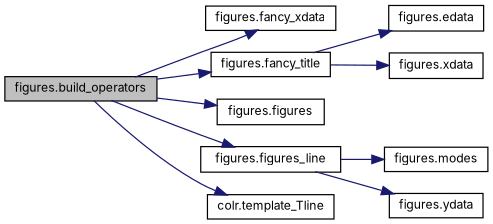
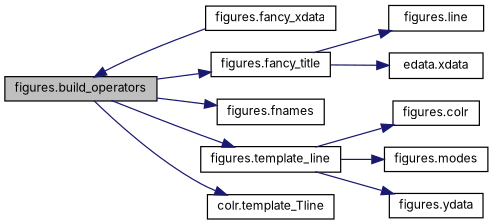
node "figures.edata": label "figures.edata" -> "figures.line"
edge "figures.build_operators" -> "figures.fancy_xdata": reversed
node "figures.xdata": label "figures.xdata" -> "edata.xdata"
node "figures.figures": label "figures.figures" -> "figures.fnames"
node "figures.colr": added
node "figures.figures_line": label "figures.figures_line" -> "figures.template_line"
